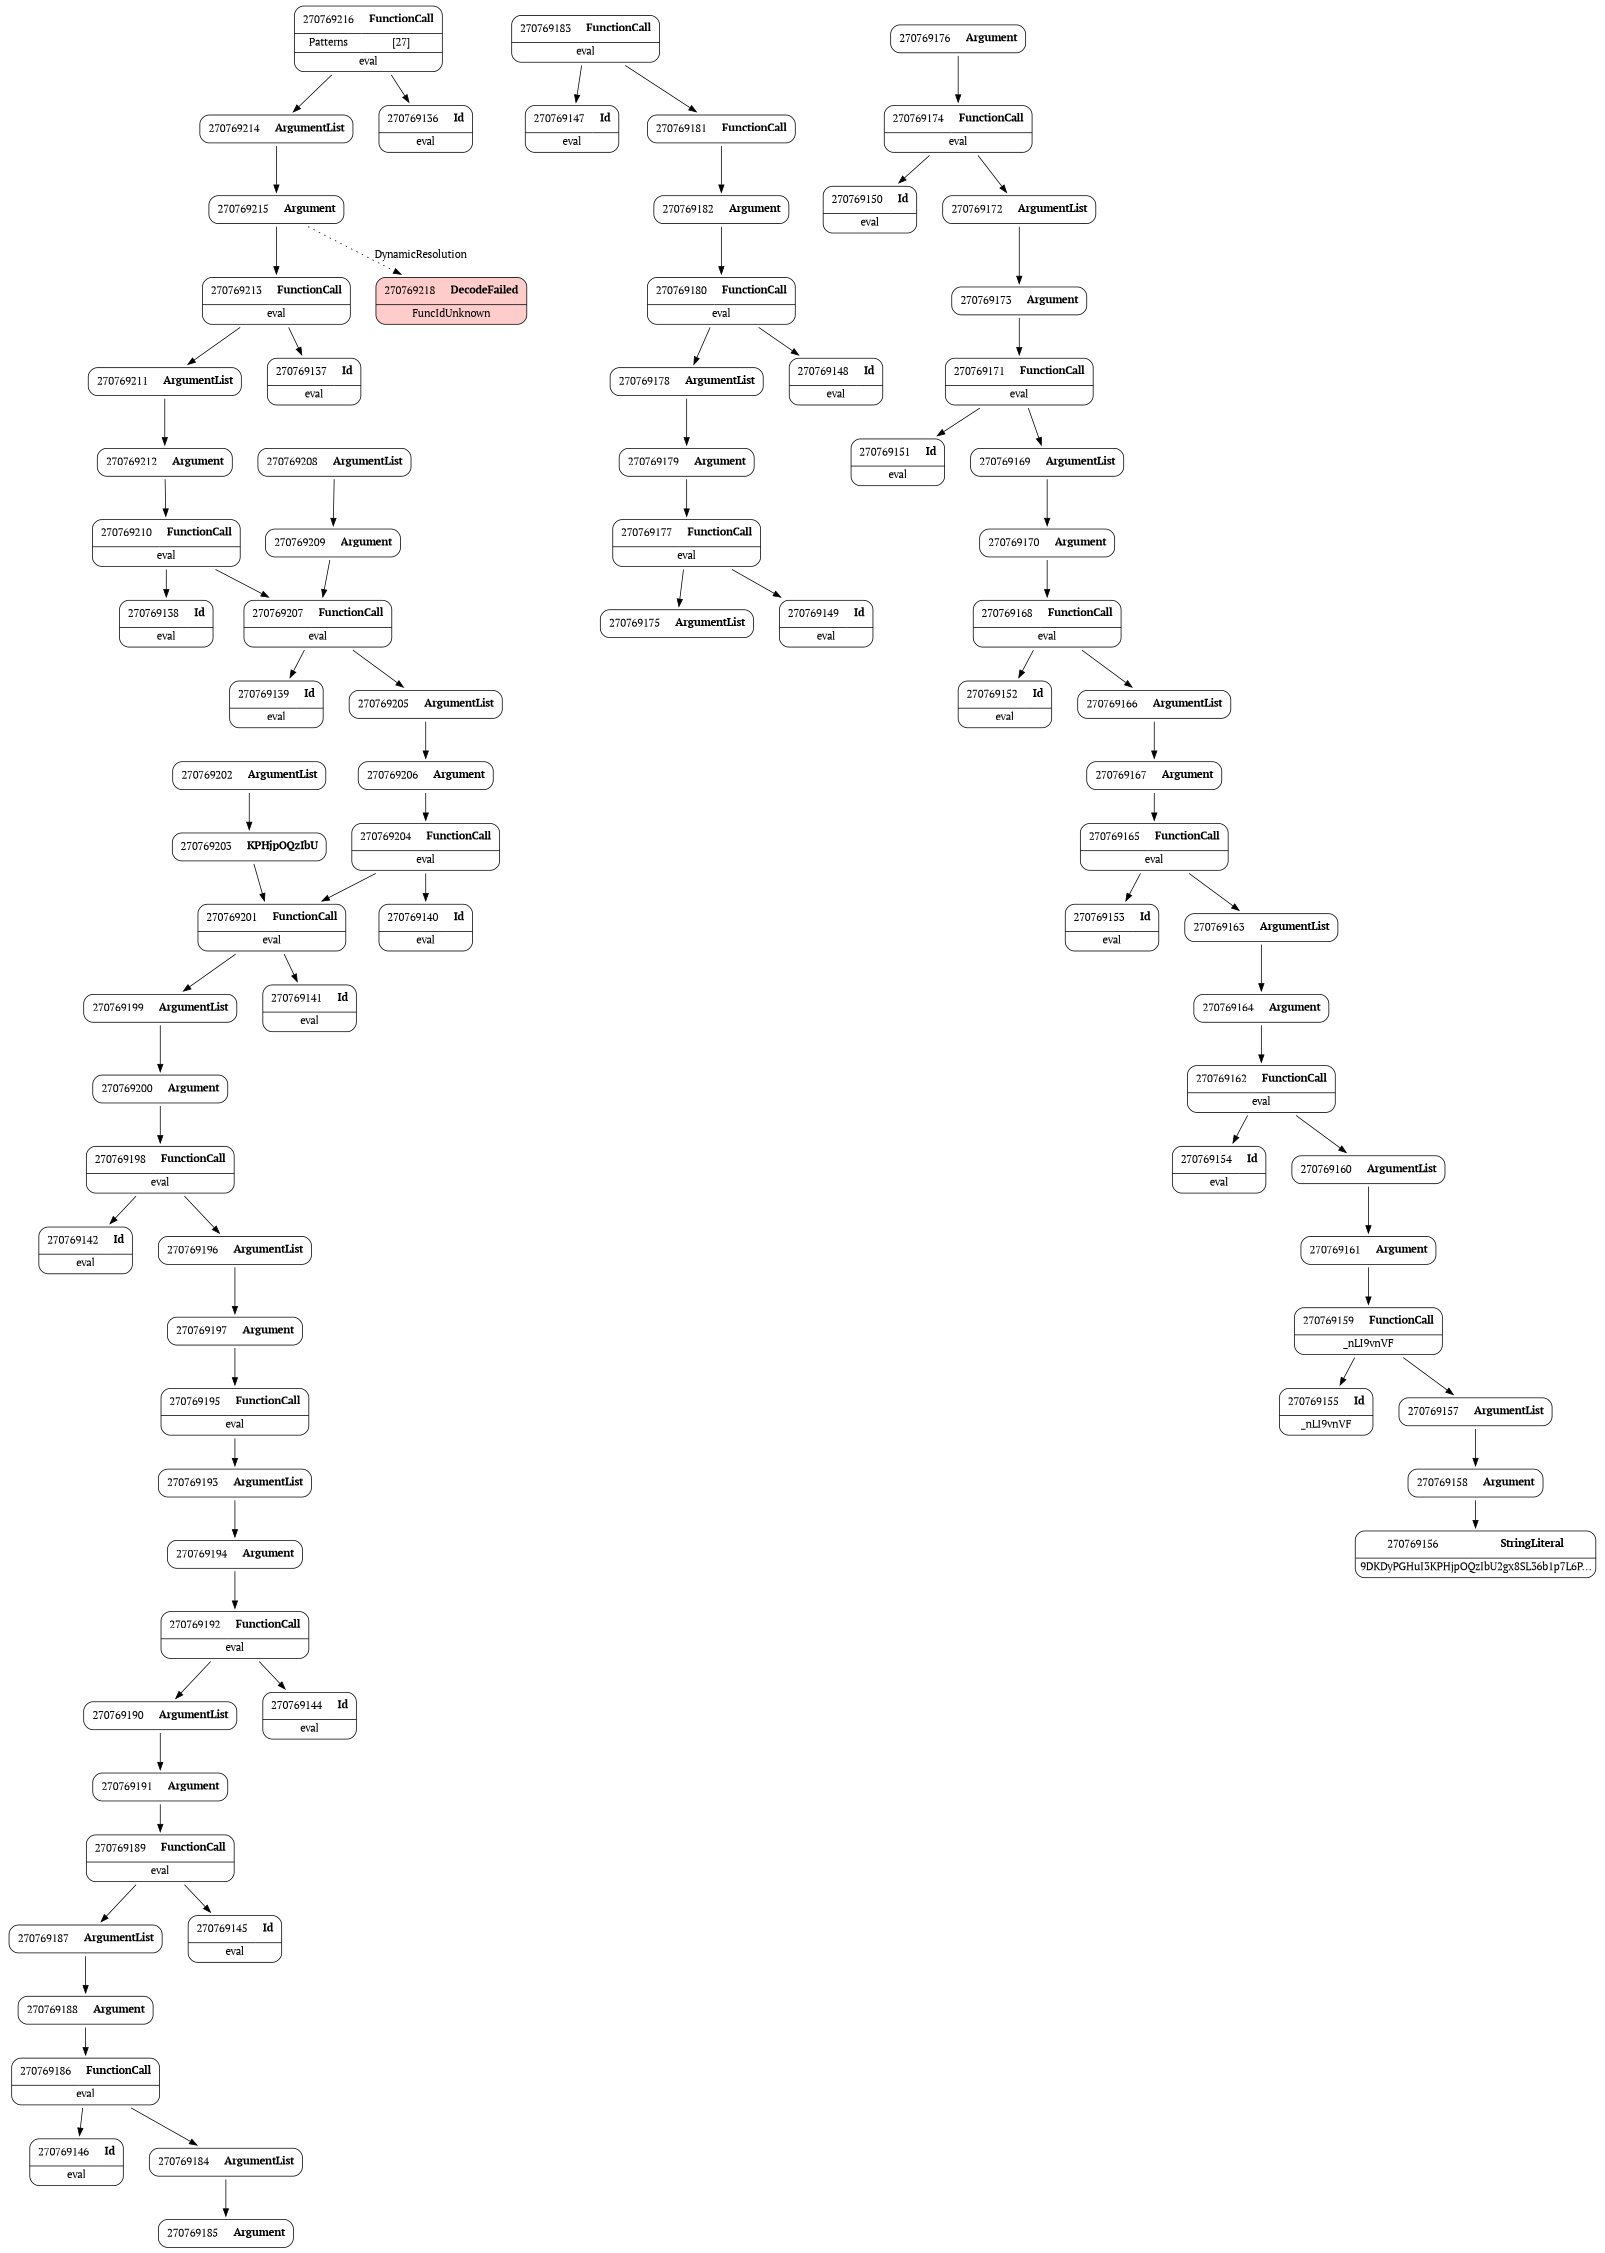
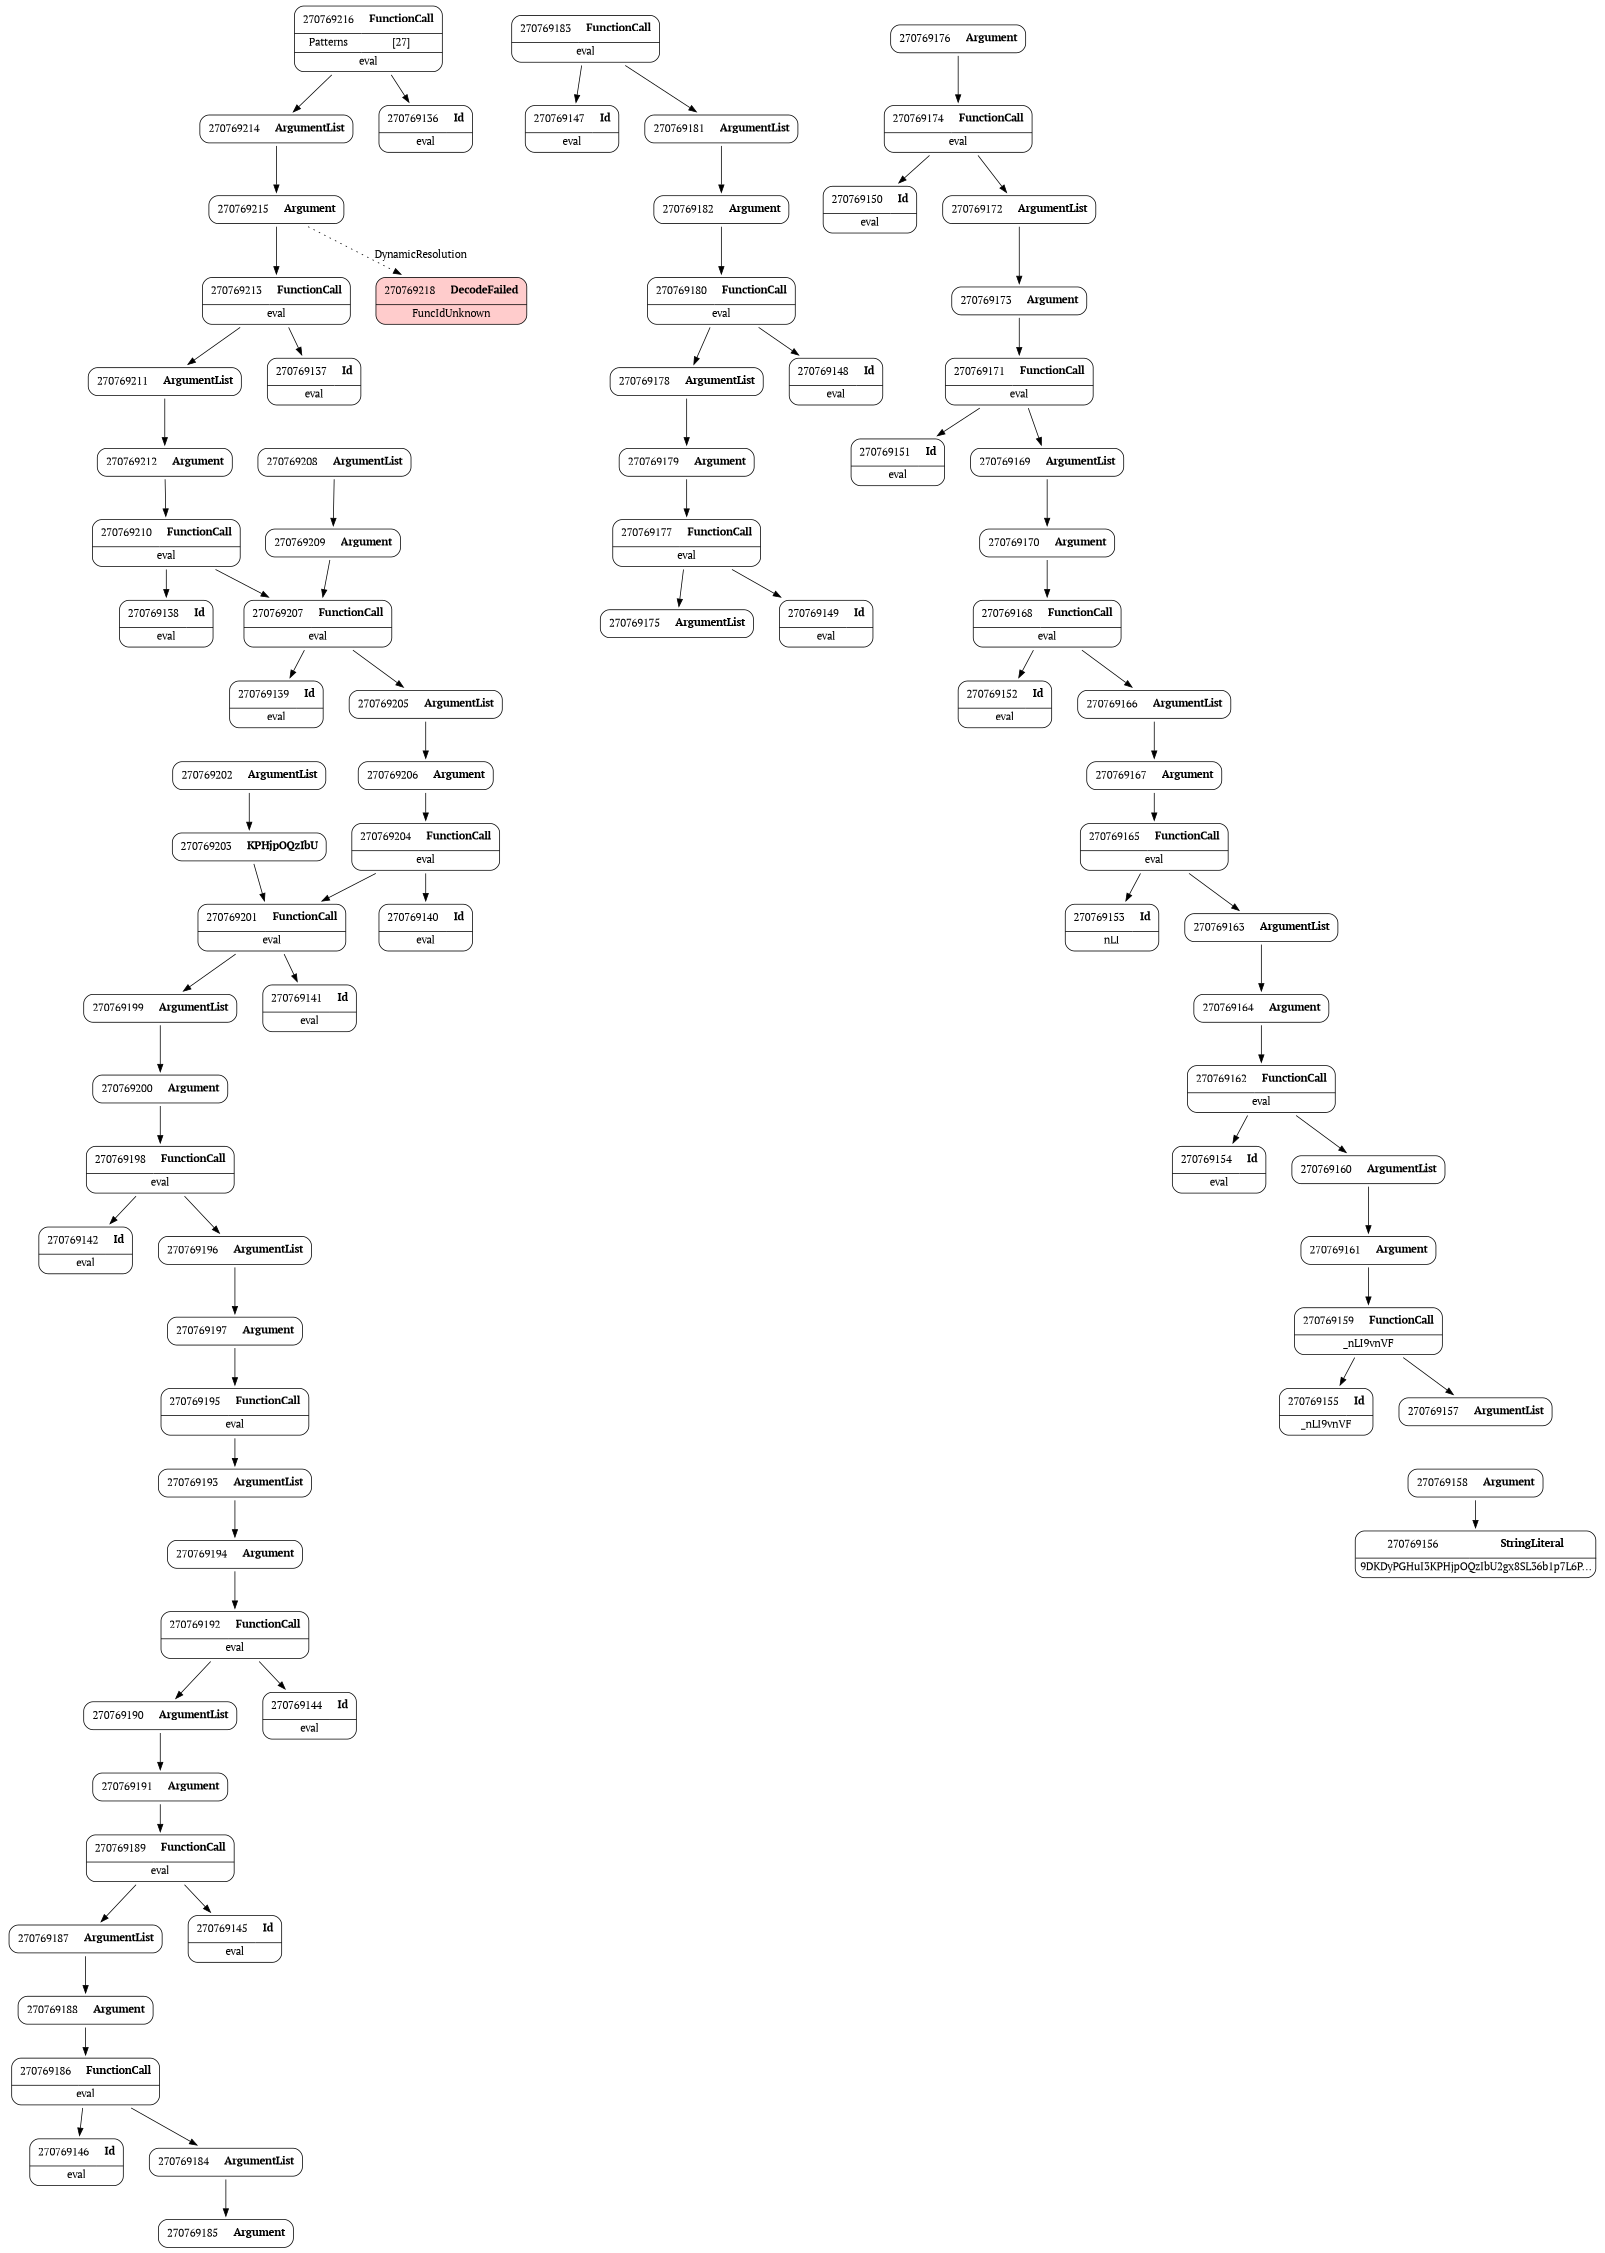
node "270769181": text "FunctionCall" -> "ArgumentList"
node "270769153": text "eval" -> "nLI"
edge "270769157" -> "270769158": removed
